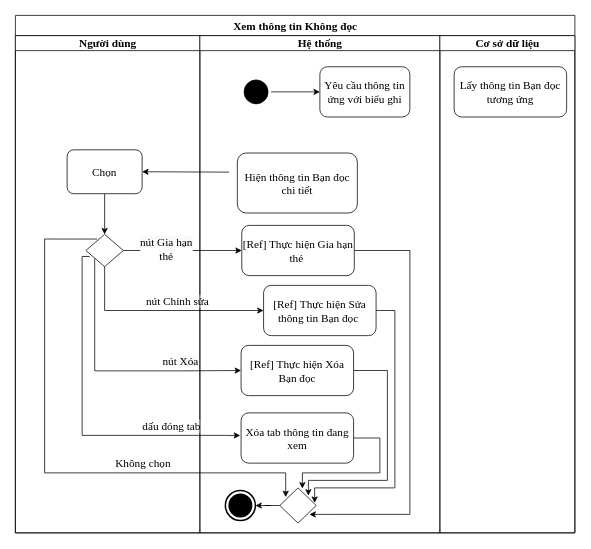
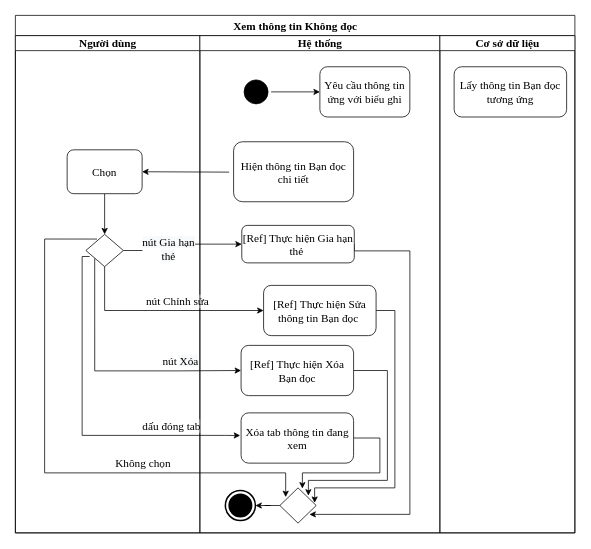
node "Hiện thông tin Bạn đọc chi tiết": moved (297, 183) -> (294, 172)
node "[Ref] Thực hiện Gia hạn thẻ": size 113x50 -> 113x38
